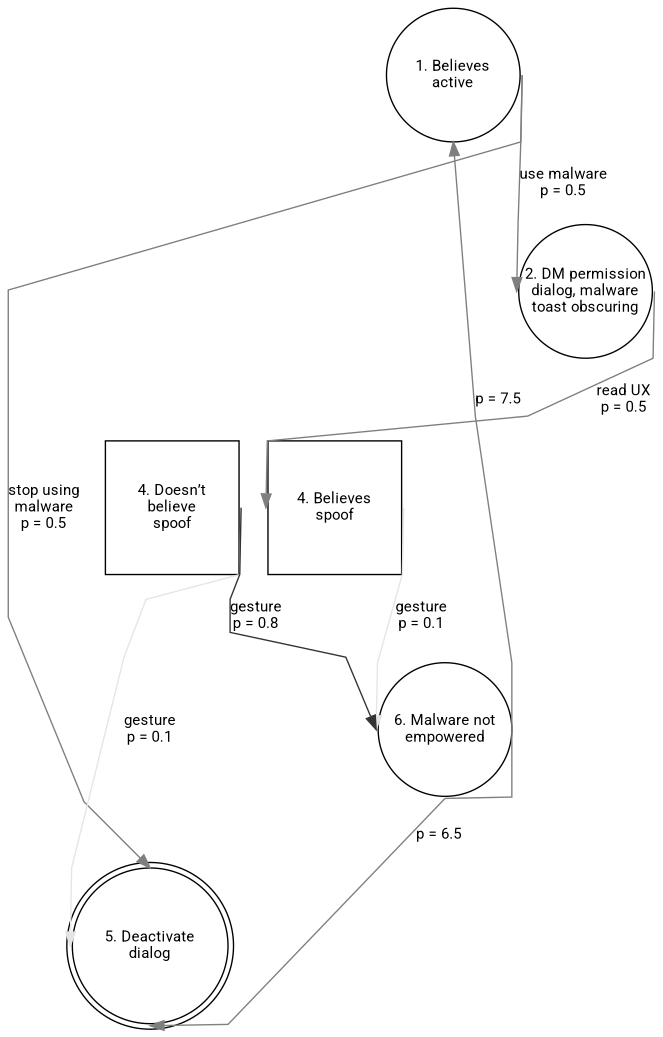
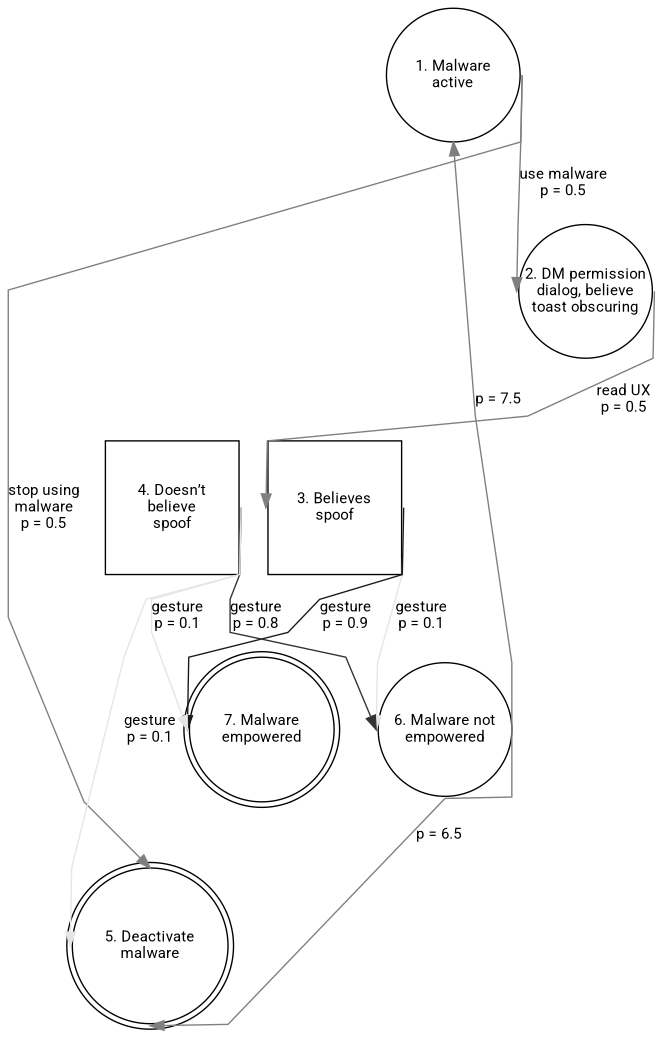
node "1. Believes active": label "1. Believes active" -> "1. Malware active"
node "2. DM permission dialog, malware toast obscuring": label "2. DM permission dialog, malware toast obscuring" -> "2. DM permission dialog, believe toast obscuring"
node "4. Believes spoof": label "4. Believes spoof" -> "3. Believes spoof"
node "7. Malware empowered": added
node "5. Deactivate dialog": label "5. Deactivate dialog" -> "5. Deactivate malware"
